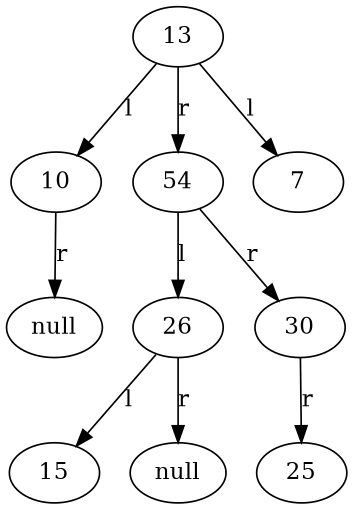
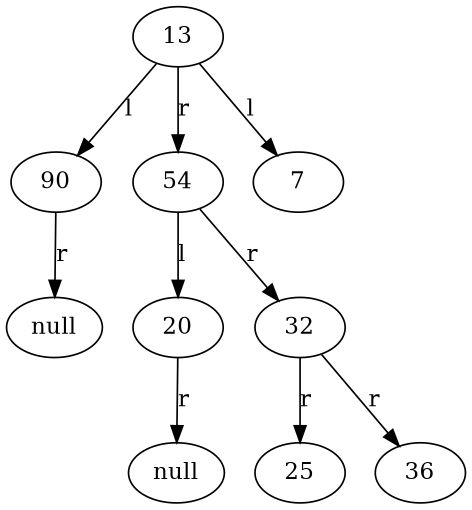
node "10": label "10" -> "90"
node "26": label "26" -> "20"
node "30": label "30" -> "32"
node "15": removed
node "36": added
